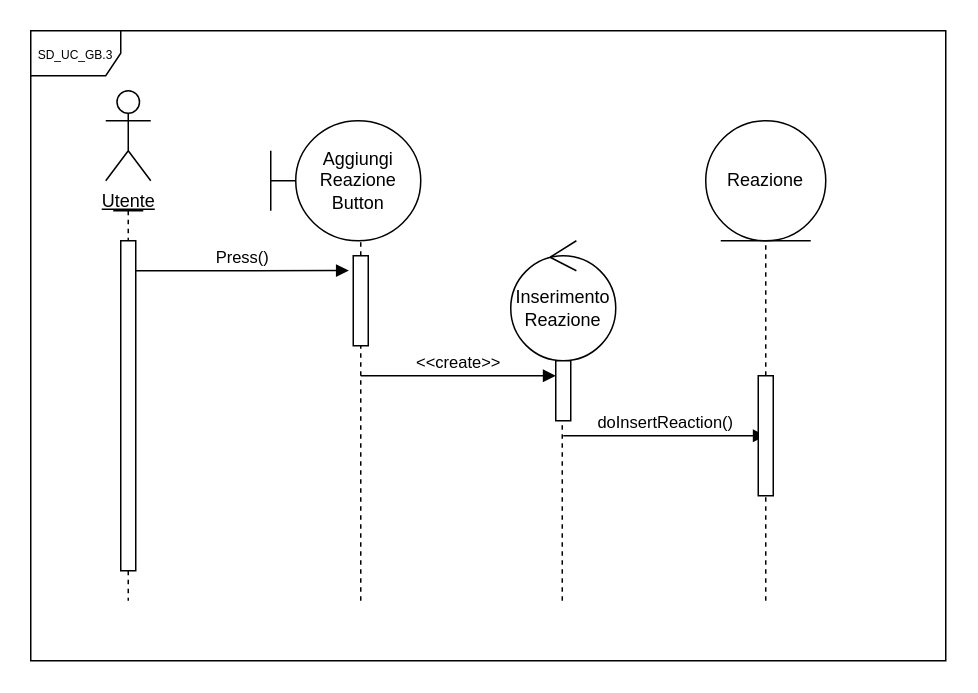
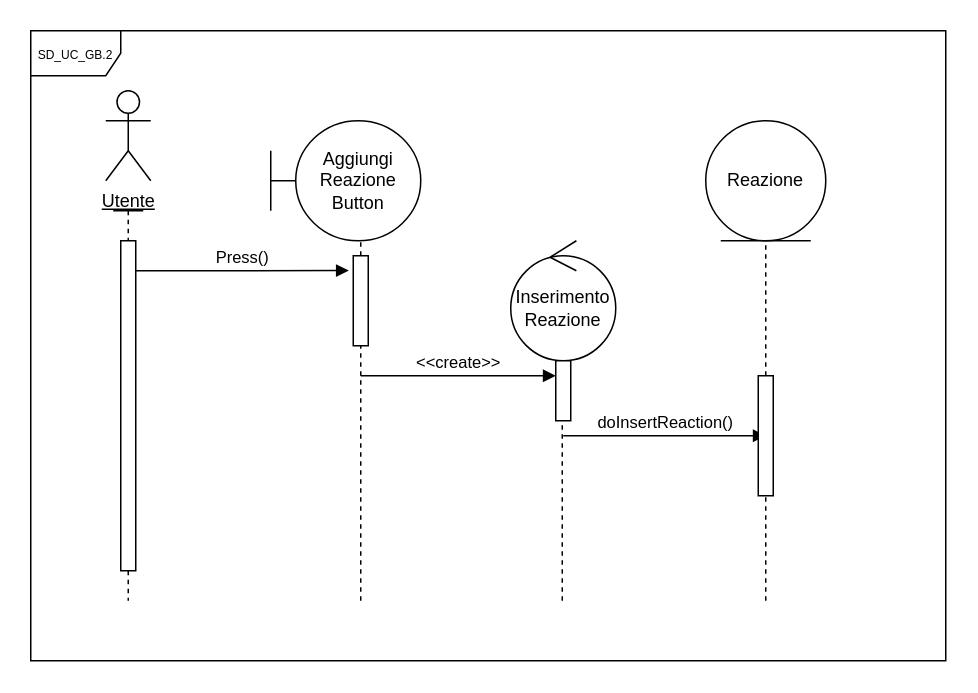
node "SD_UC_GB.3": label "SD_UC_GB.3" -> "SD_UC_GB.2"
